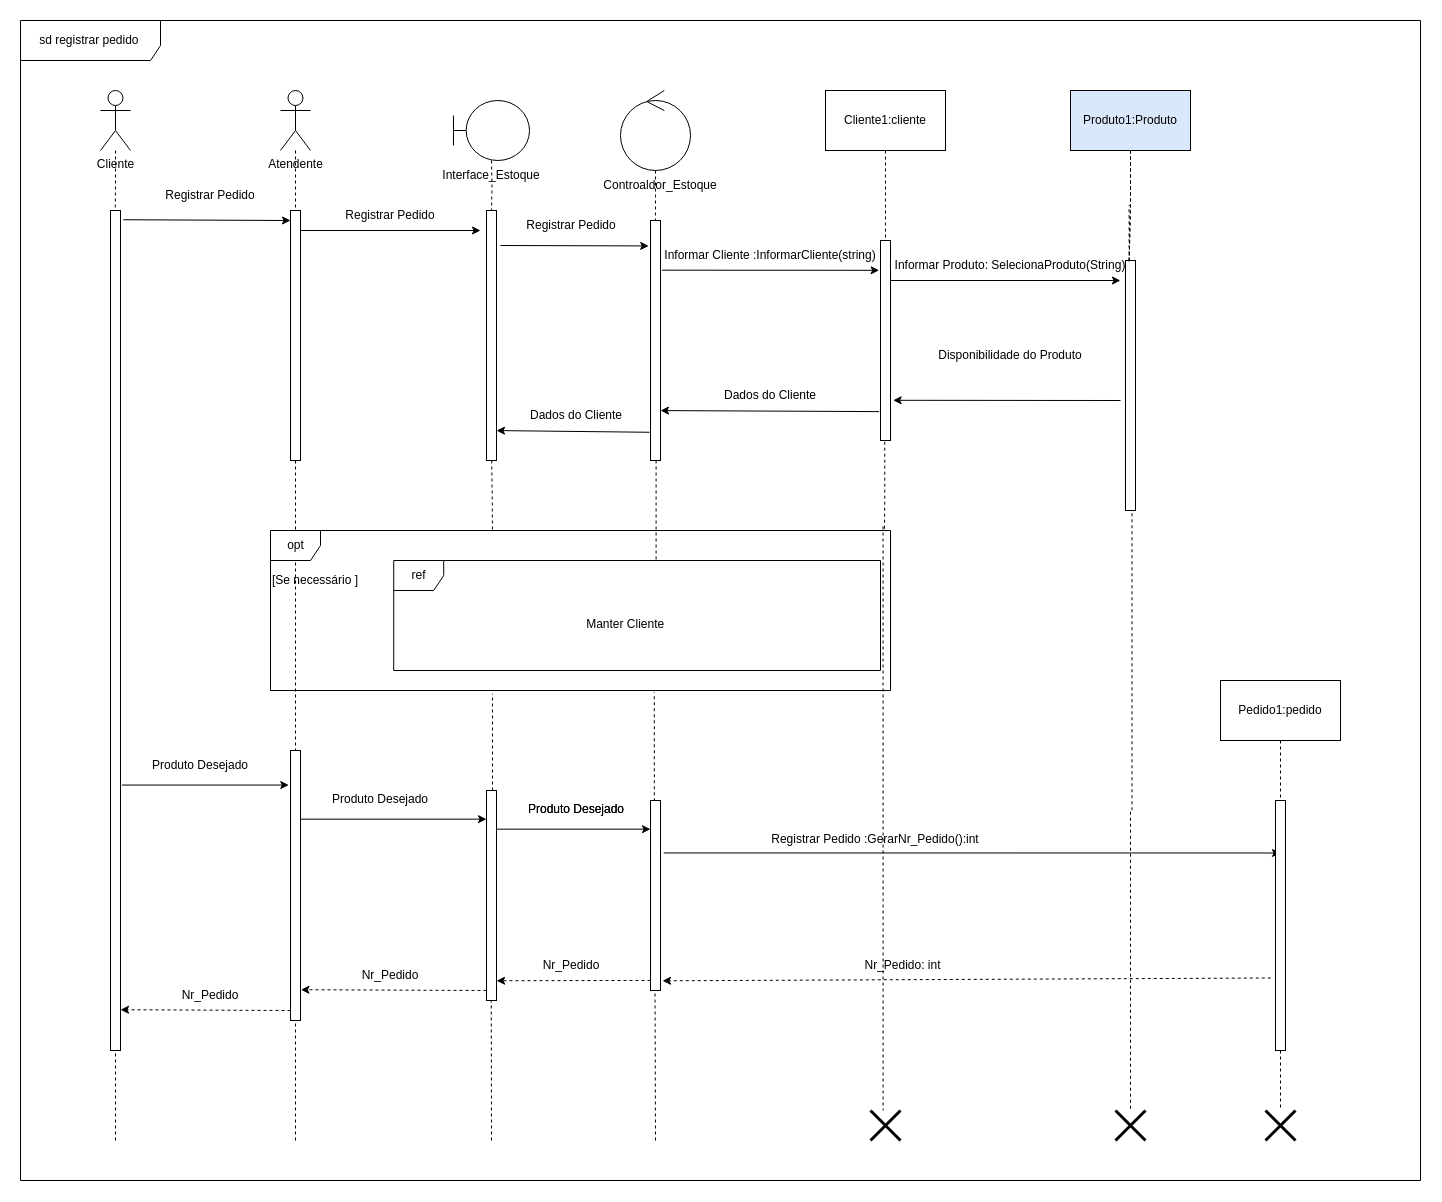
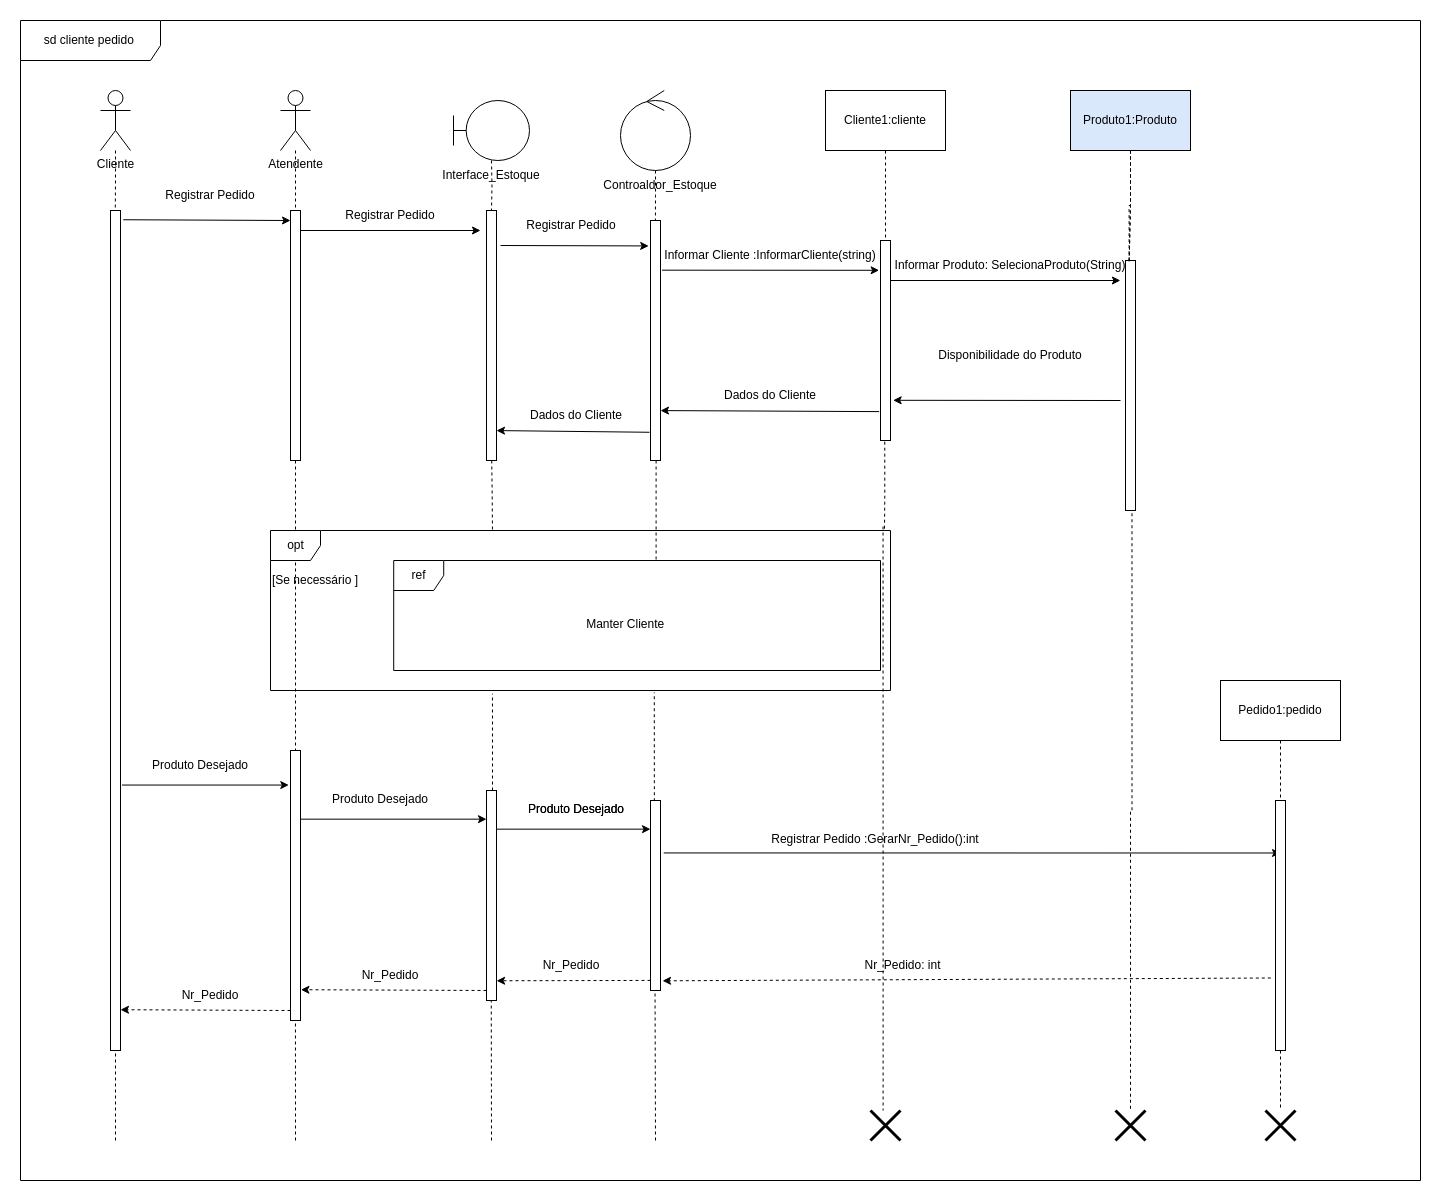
node "sd registrar pedido": label "sd registrar pedido" -> "sd cliente pedido"
